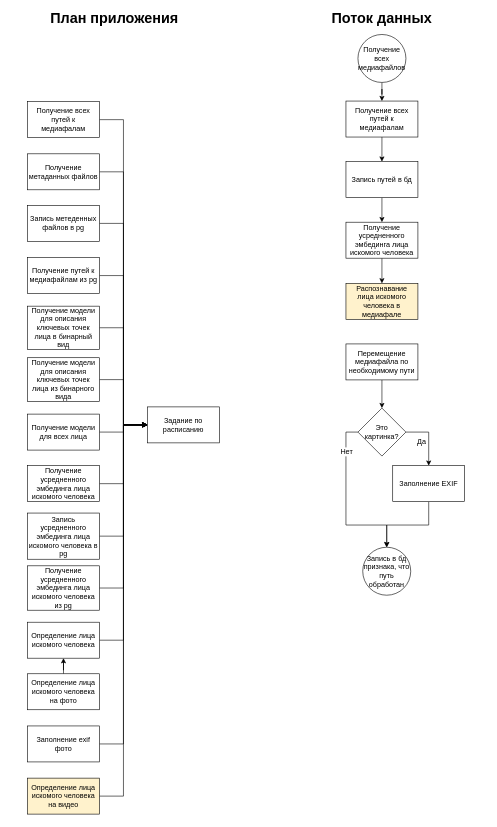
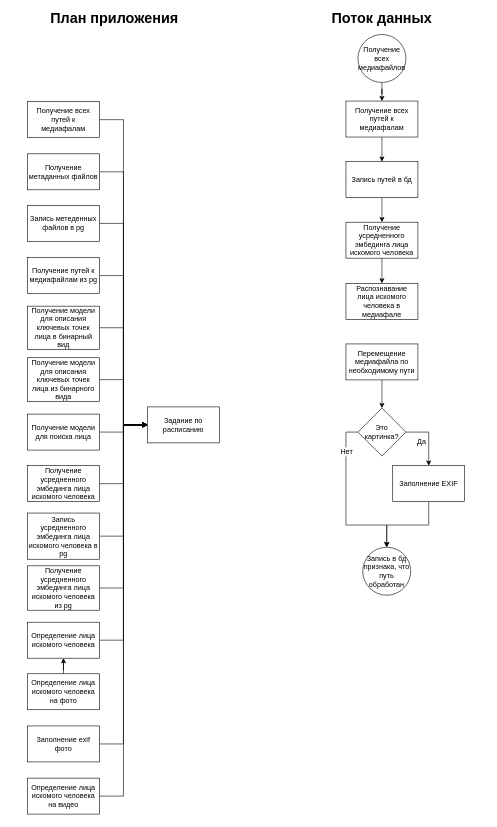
node "Распознавание лица искомого человека в медиафале": fillcolor #fff2cc -> #ffffff
node "Получение модели для всех лица": label "Получение модели для всех лица" -> "Получение модели для поиска лица"
node "Определение лица искомого человека на видео": fillcolor #fff2cc -> #ffffff
